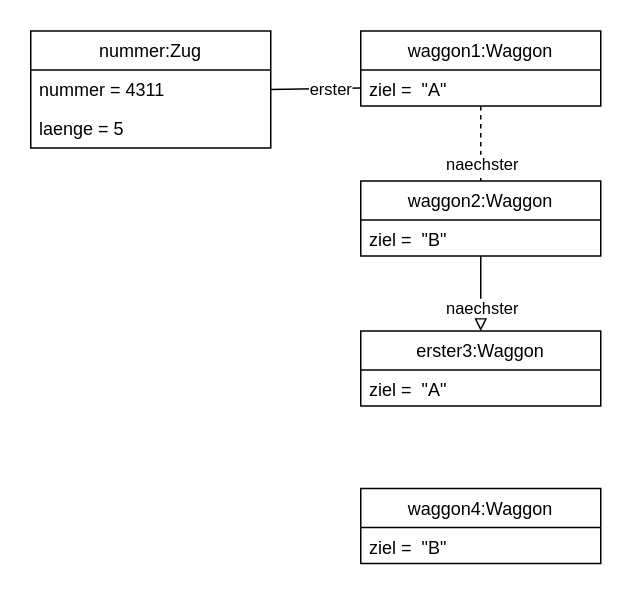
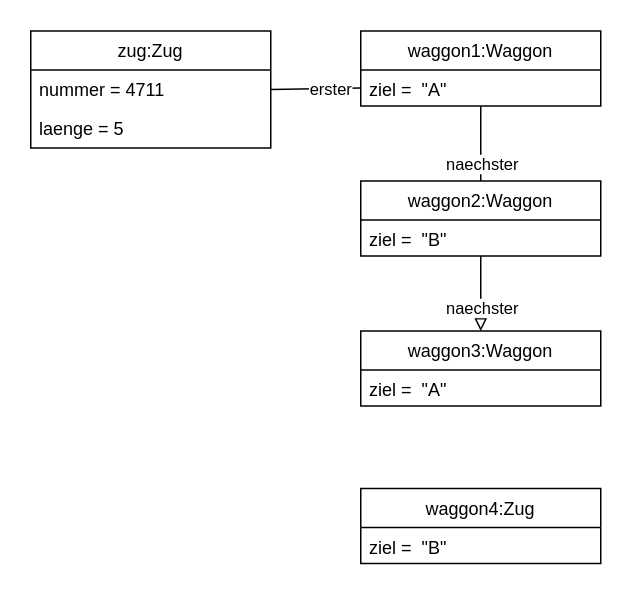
node "nummer:Zug": label "nummer:Zug" -> "zug:Zug"
node "nummer = 4311": label "nummer = 4311" -> "nummer = 4711"
edge "waggon1:Waggon" -- "waggon2:Waggon": style dashed -> solid
node "erster3:Waggon": label "erster3:Waggon" -> "waggon3:Waggon"
node "waggon4:Waggon": label "waggon4:Waggon" -> "waggon4:Zug"
